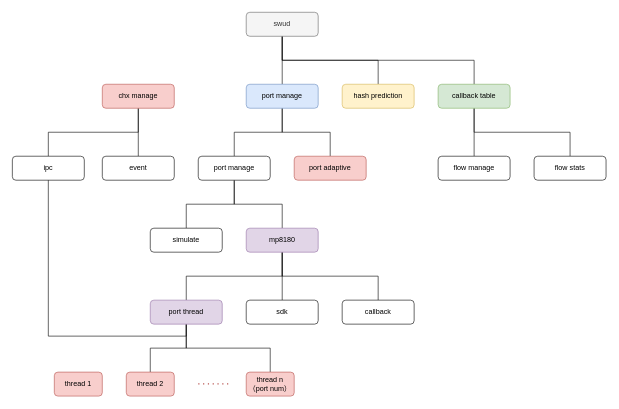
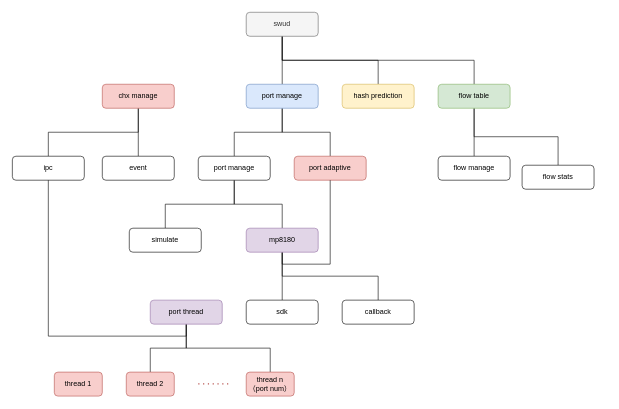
node "callback table": label "callback table" -> "flow table"
node "flow stats": moved (570, 168) -> (558, 177)
node "simulate": moved (186, 240) -> (165, 240)
edge "mp8180" -- "port thread": now "mp8180" -- "port adaptive"
